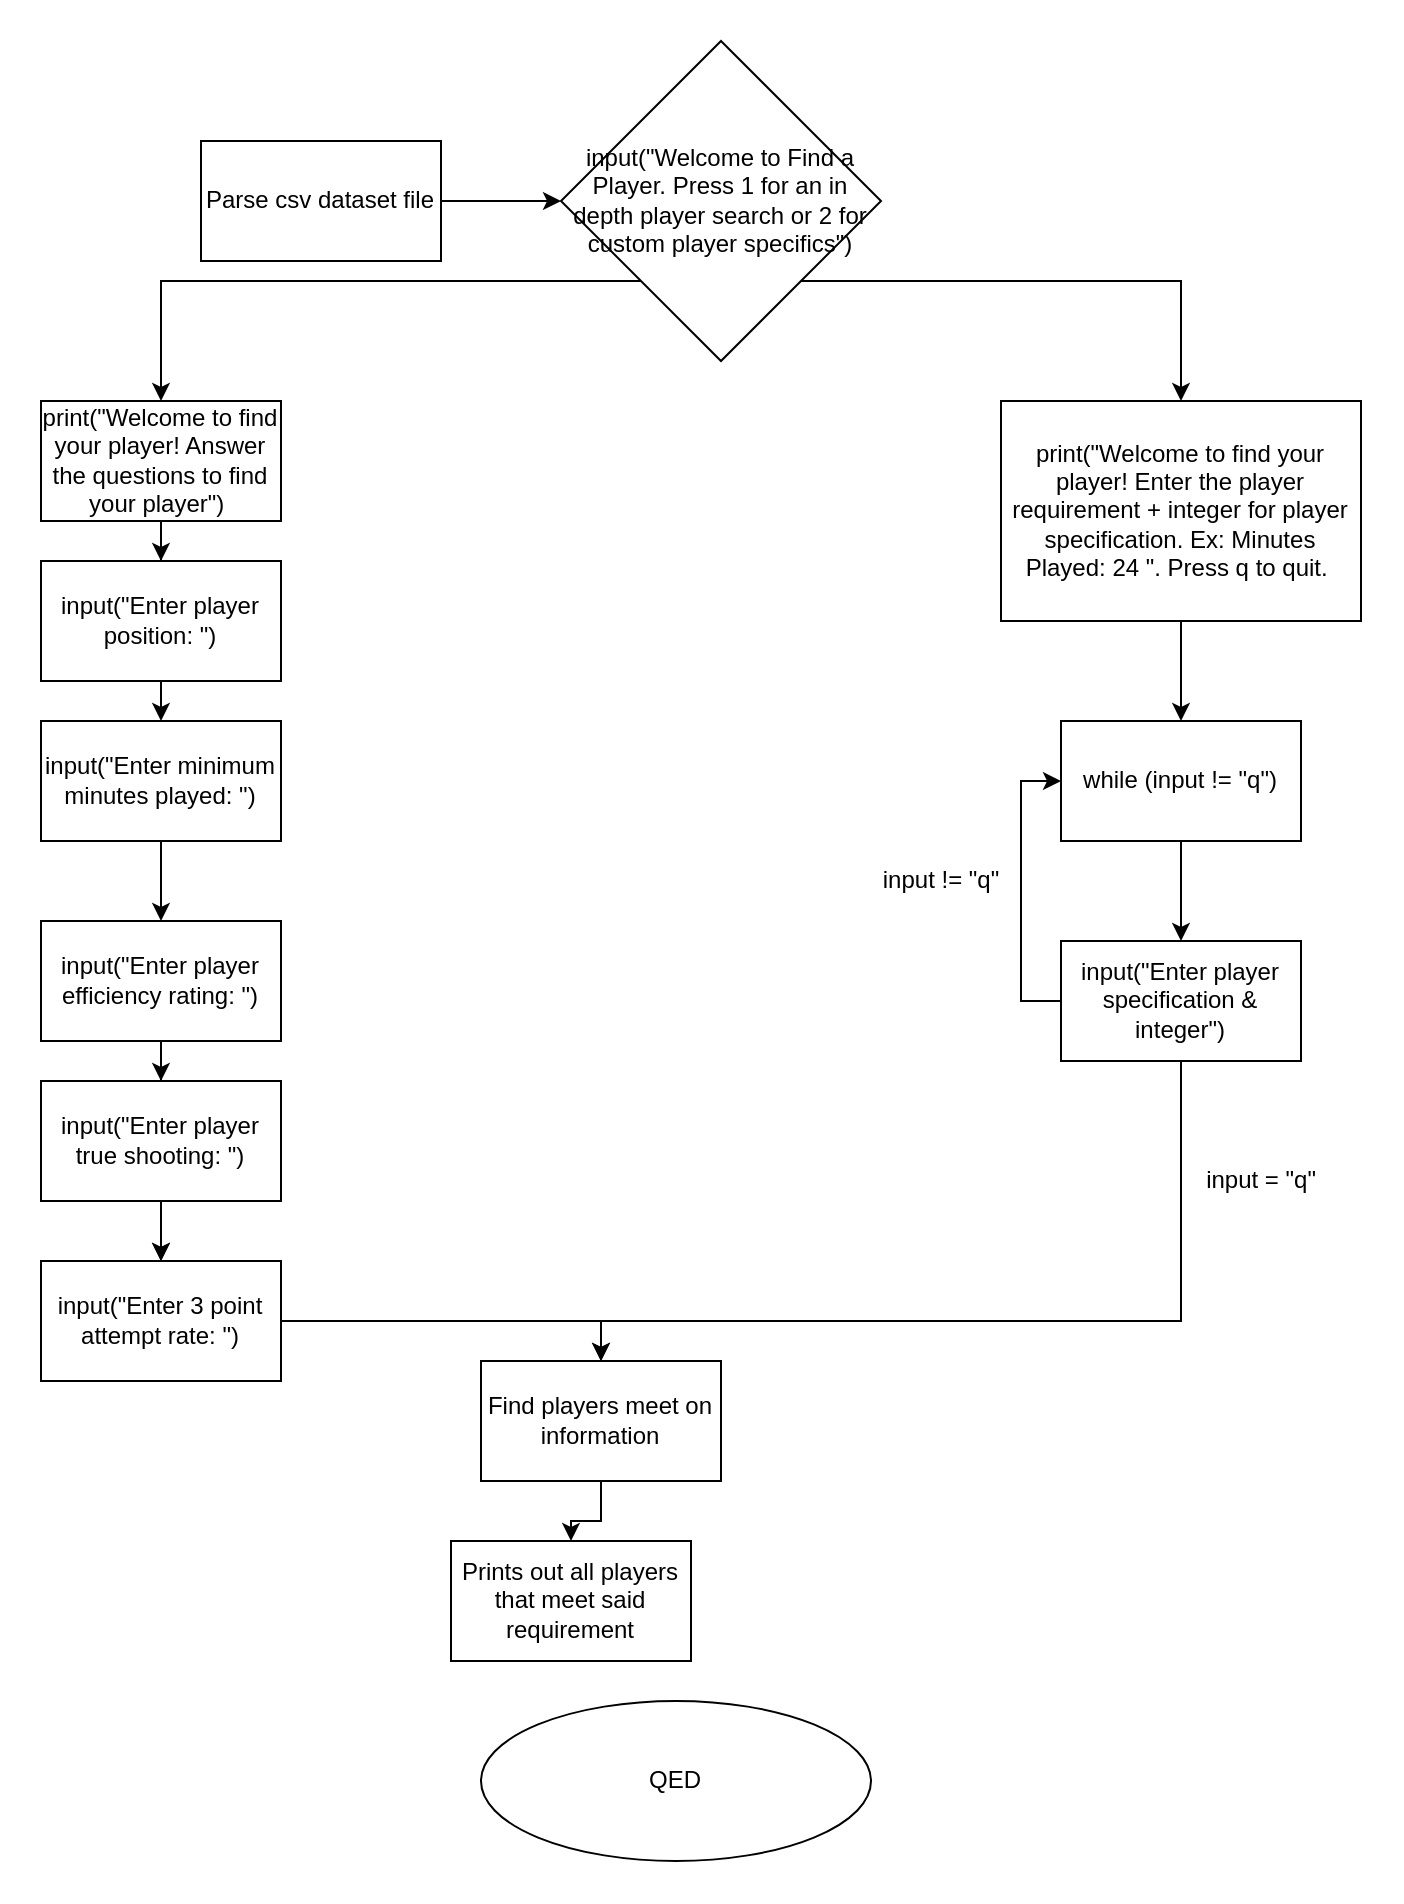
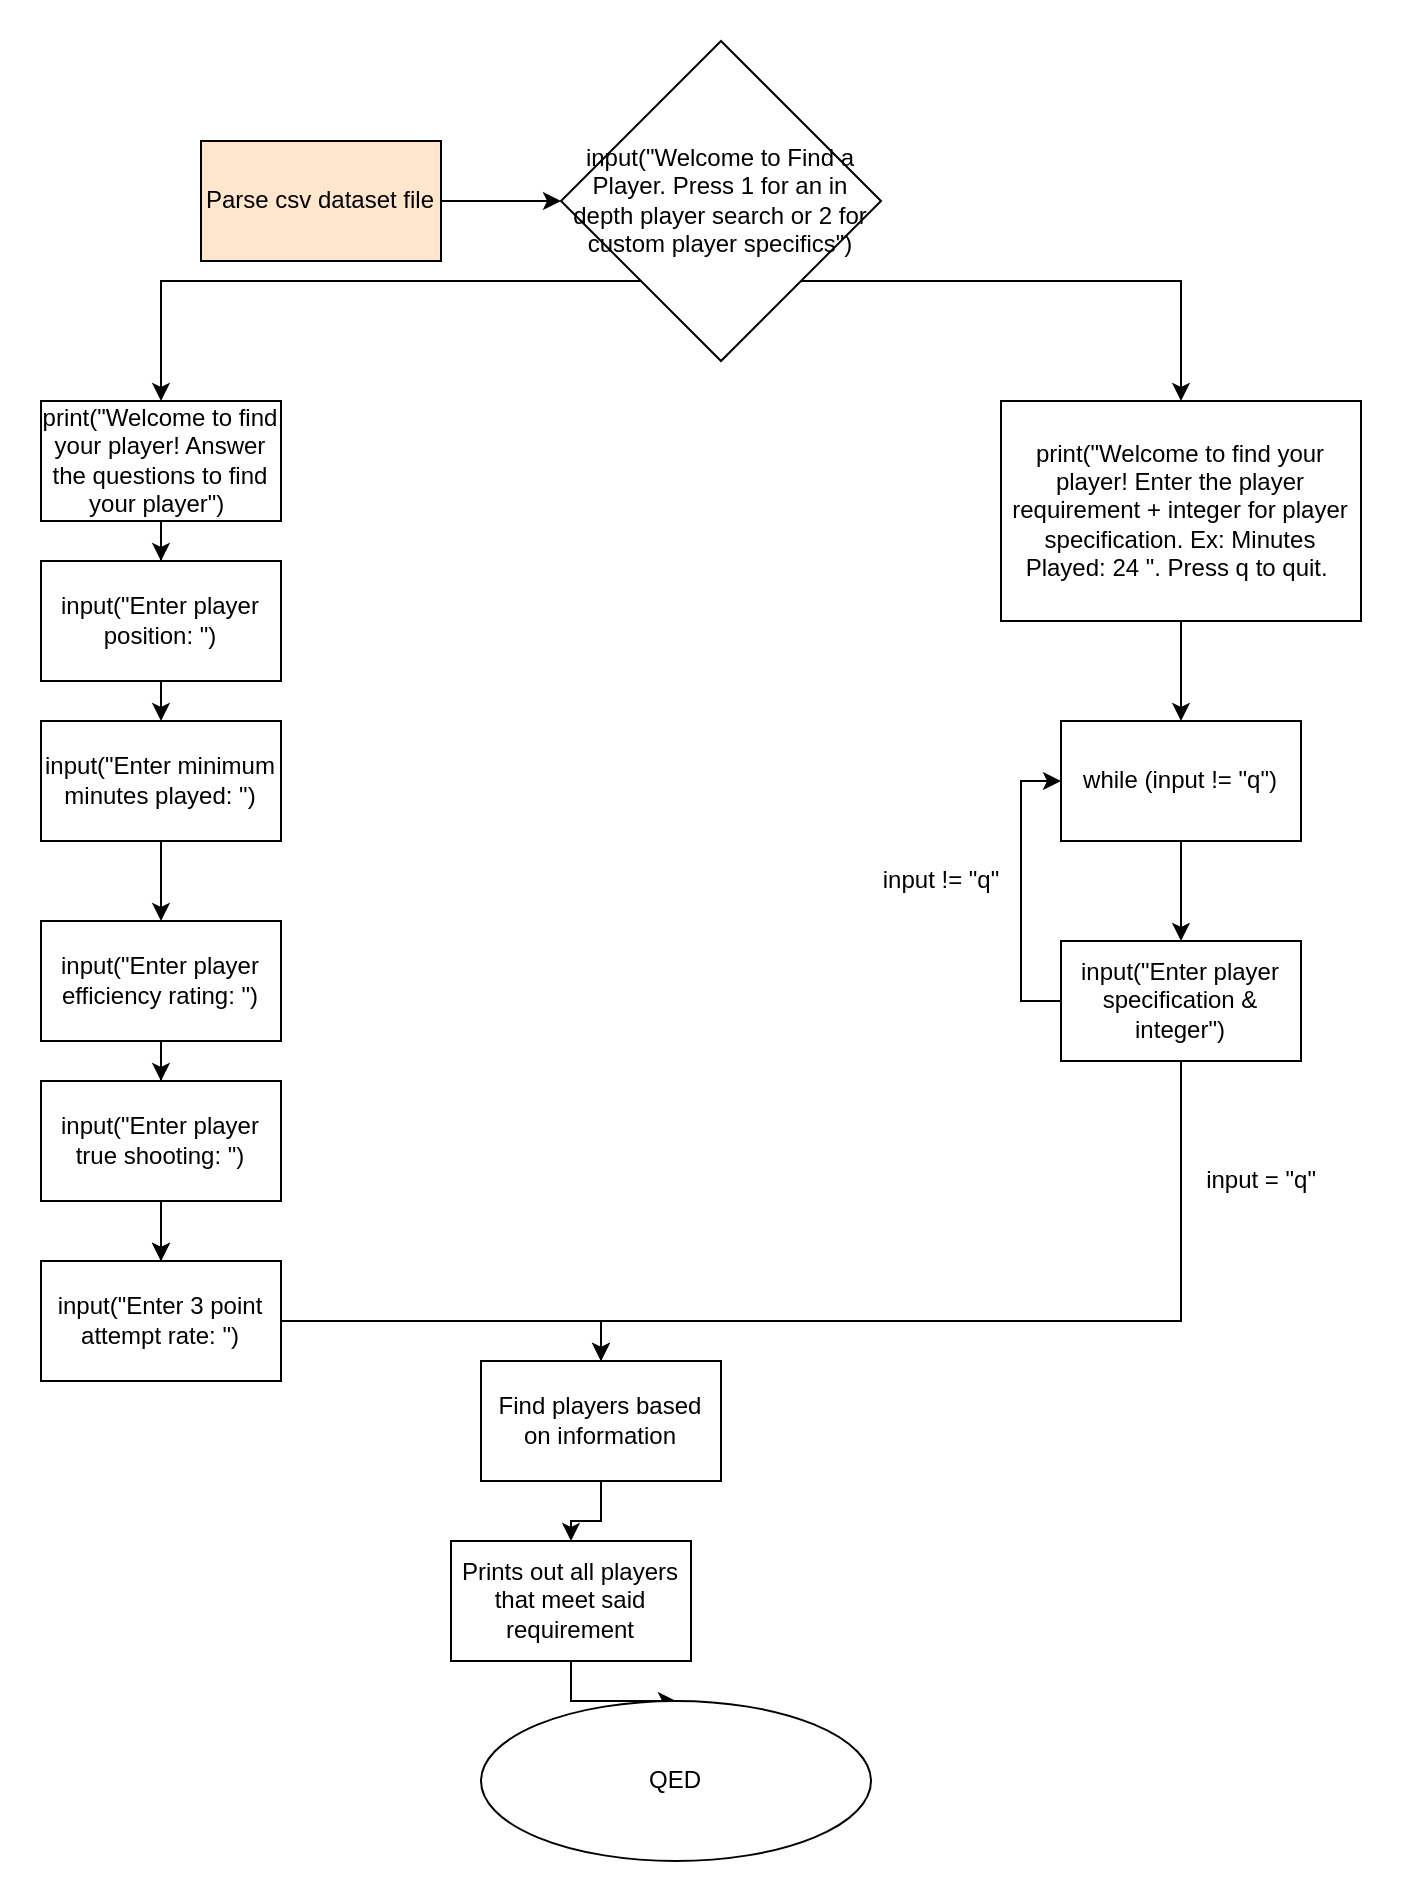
node "Parse csv dataset file": fillcolor #ffffff -> #ffe6cc
node "Find players meet on information": label "Find players meet on information" -> "Find players based on information"
edge "Prints out all players that meet said requirement" -> "QED": added
